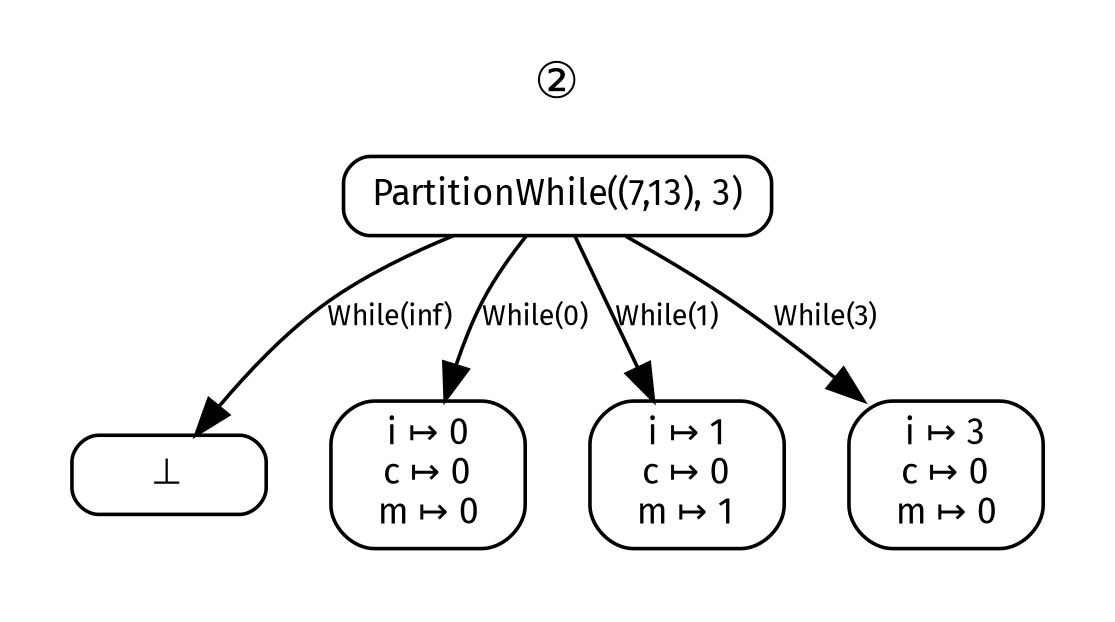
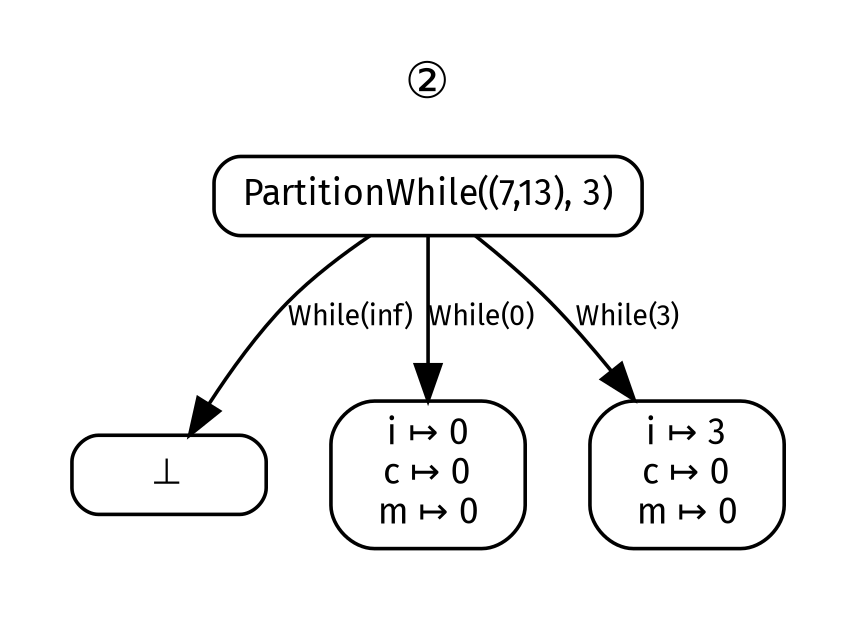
node "i ↦ 1 c ↦ 0 m ↦ 1": removed
